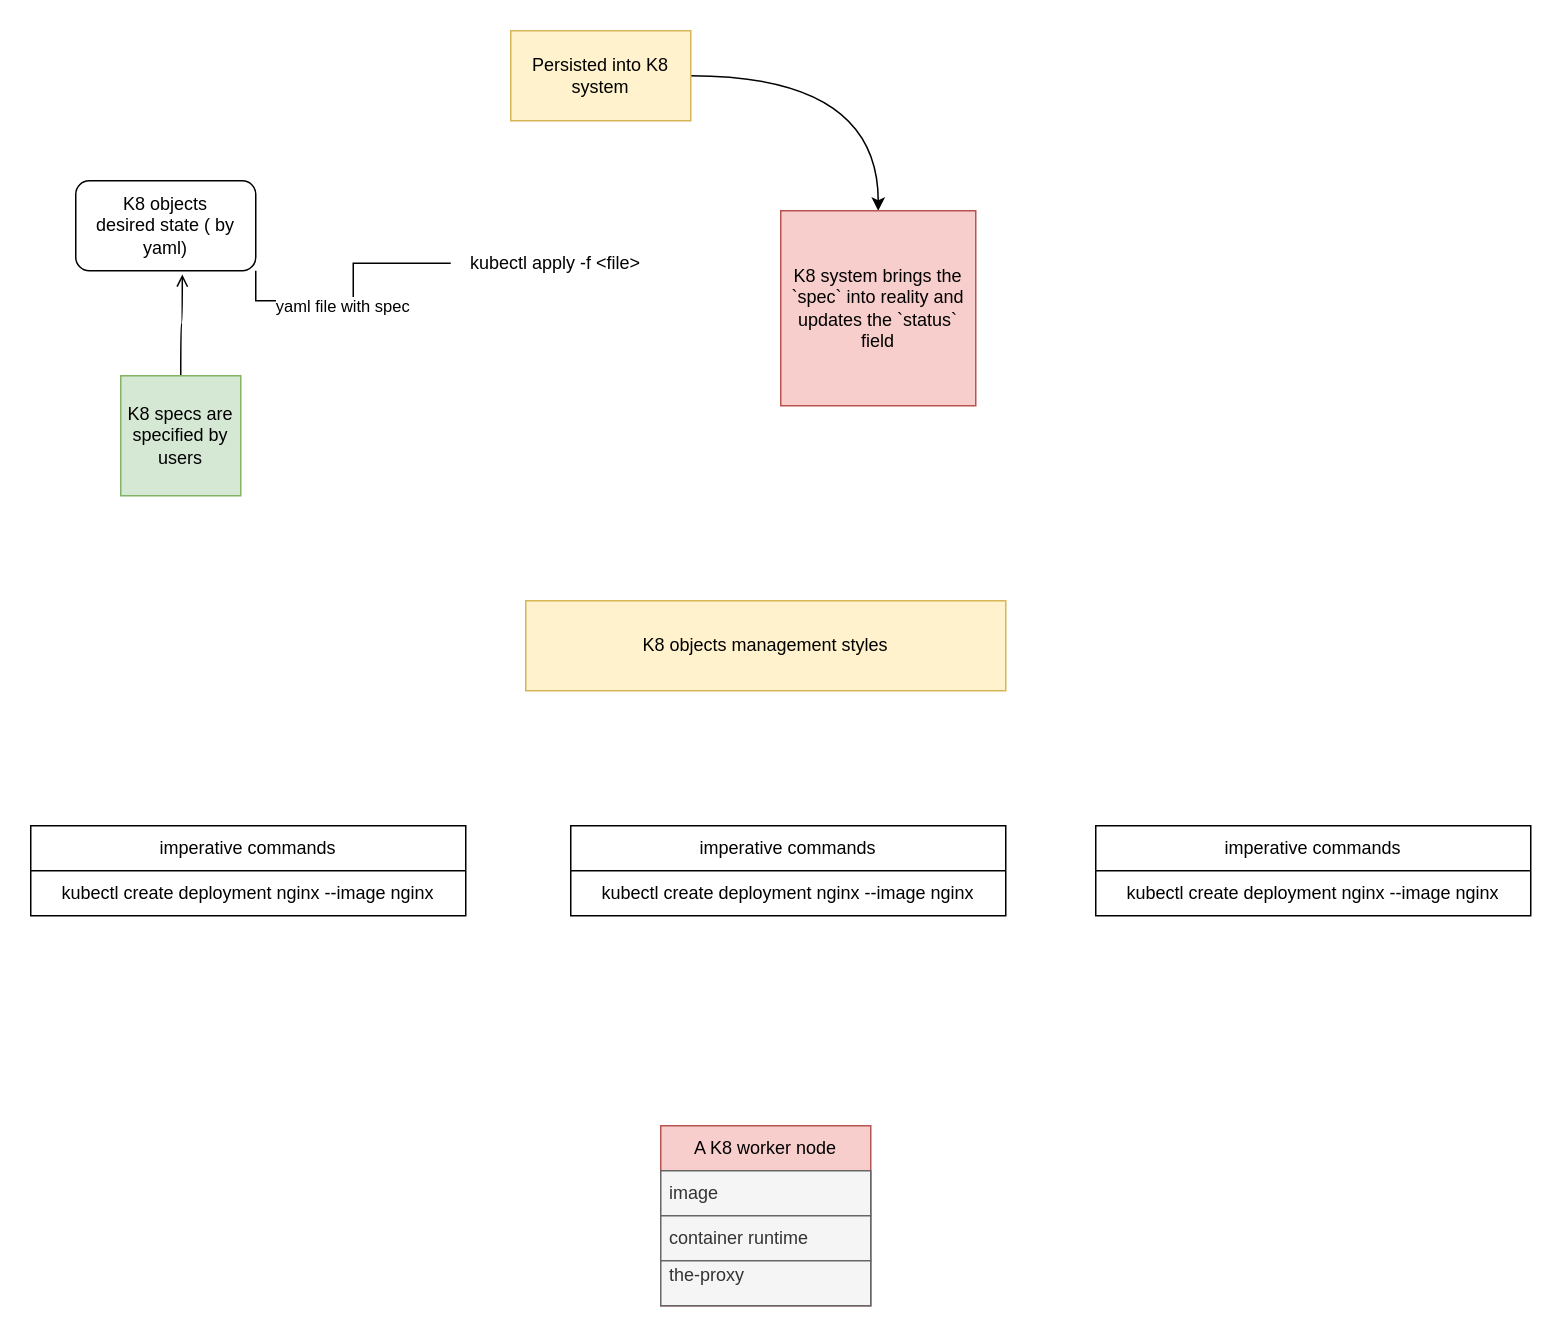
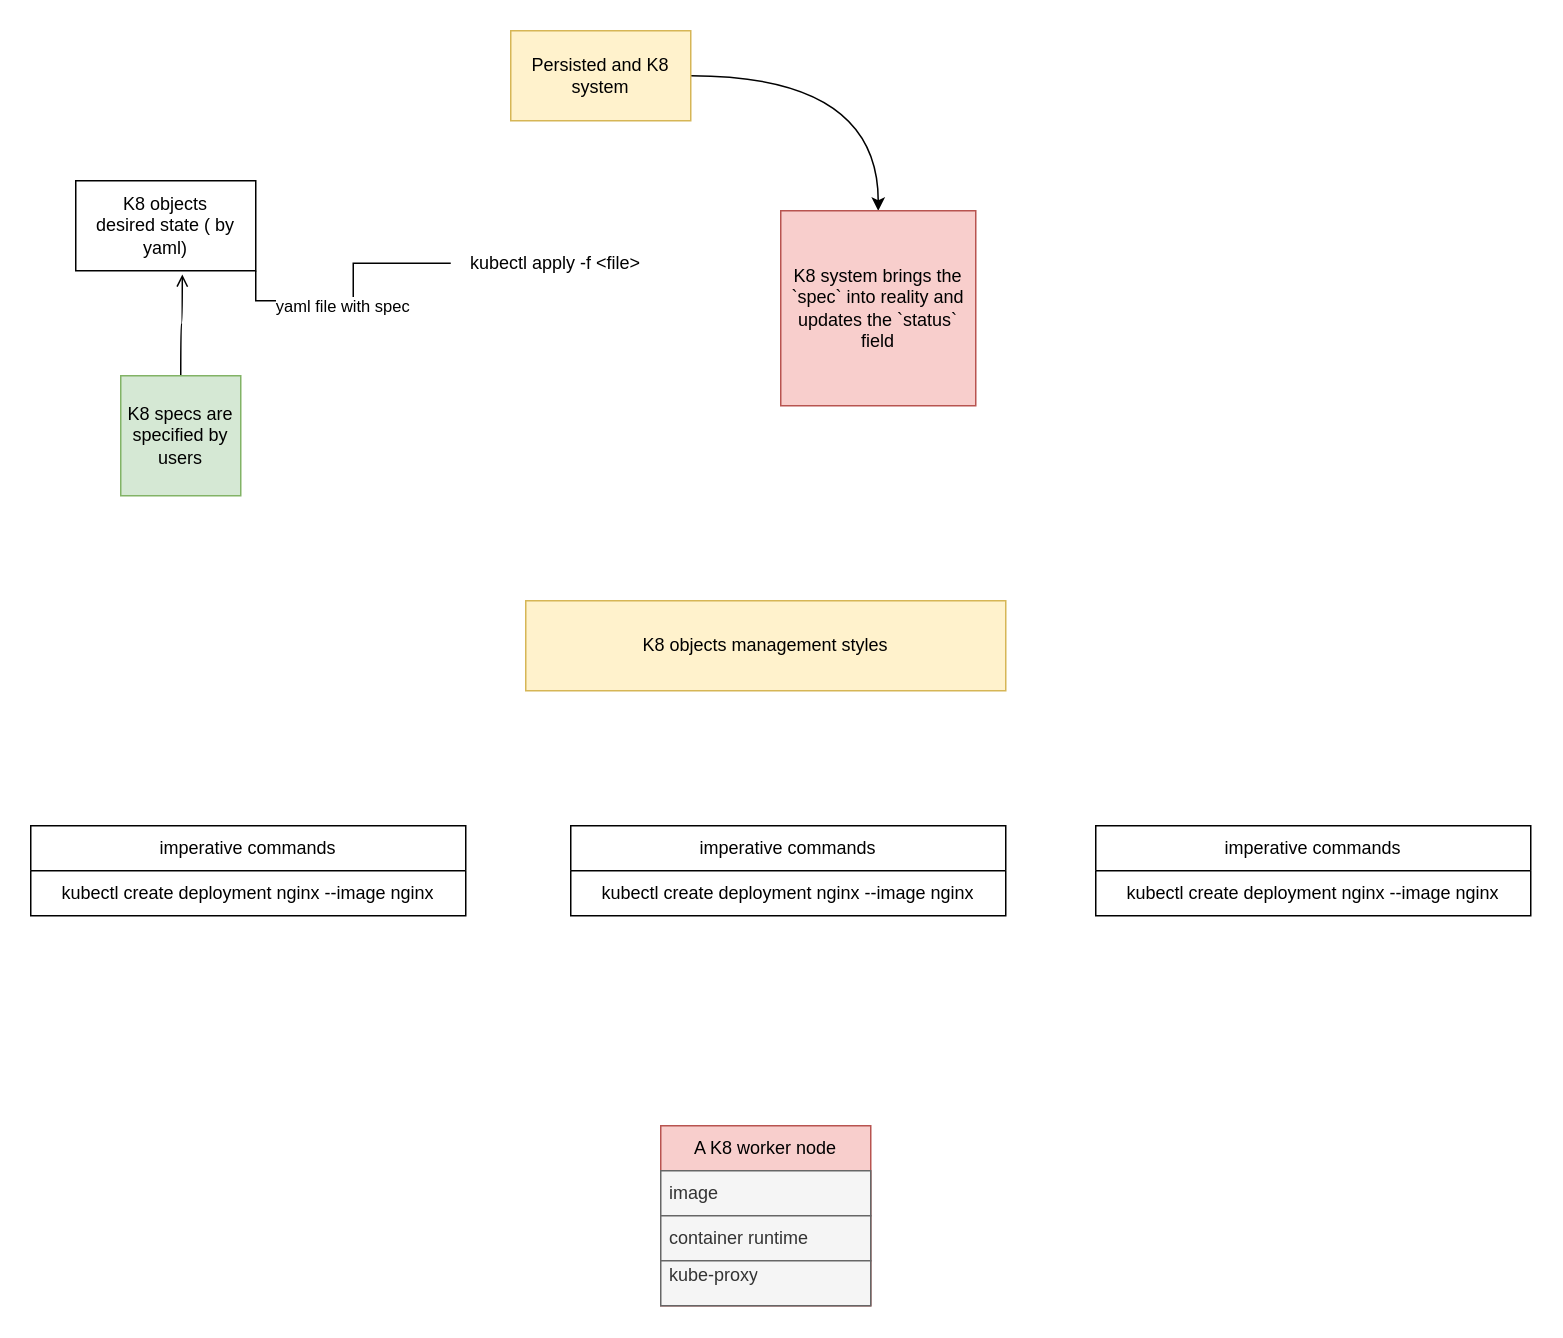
node "Persisted into K8 system": label "Persisted into K8 system" -> "Persisted and K8 system"
node "K8 objects desired state ( by yaml)": shape rounded rectangle -> rectangle
node "the-proxy": label "the-proxy" -> "kube-proxy"
